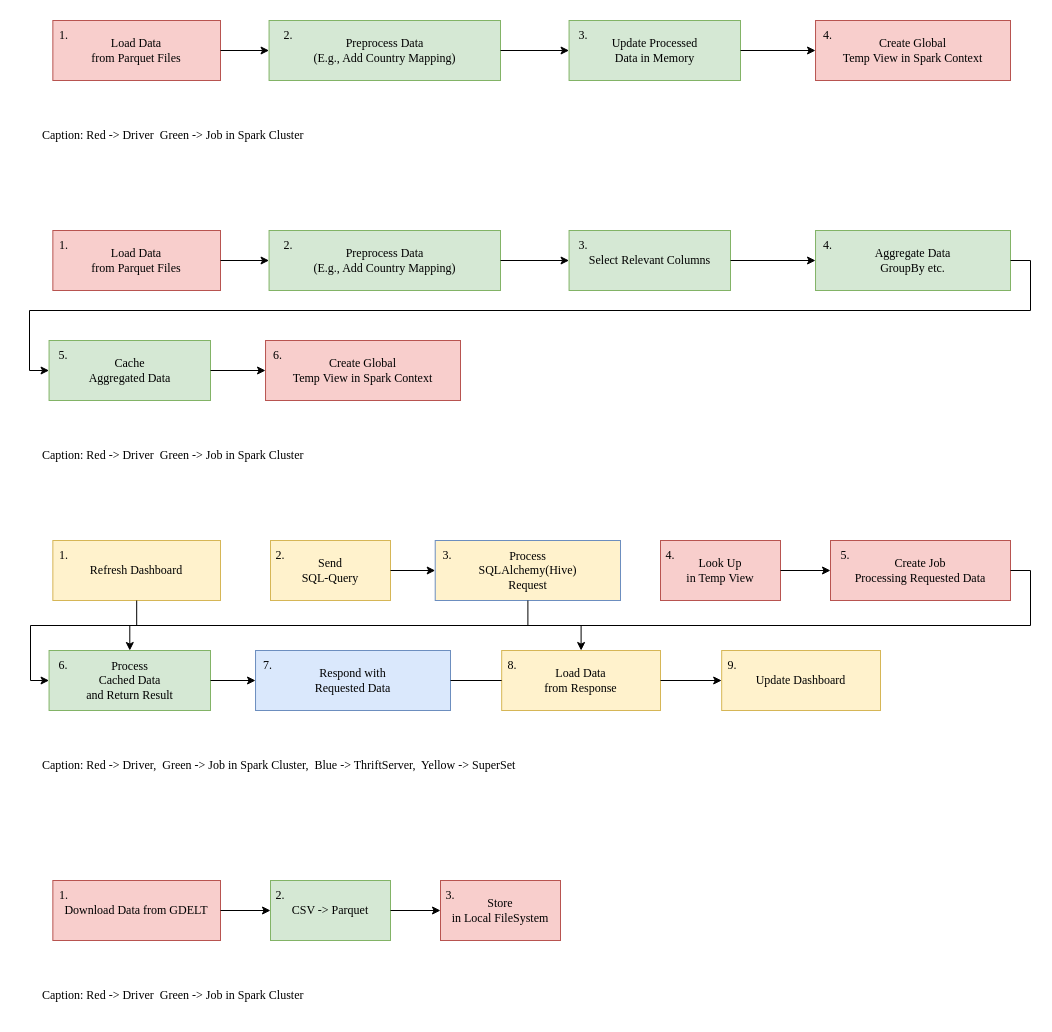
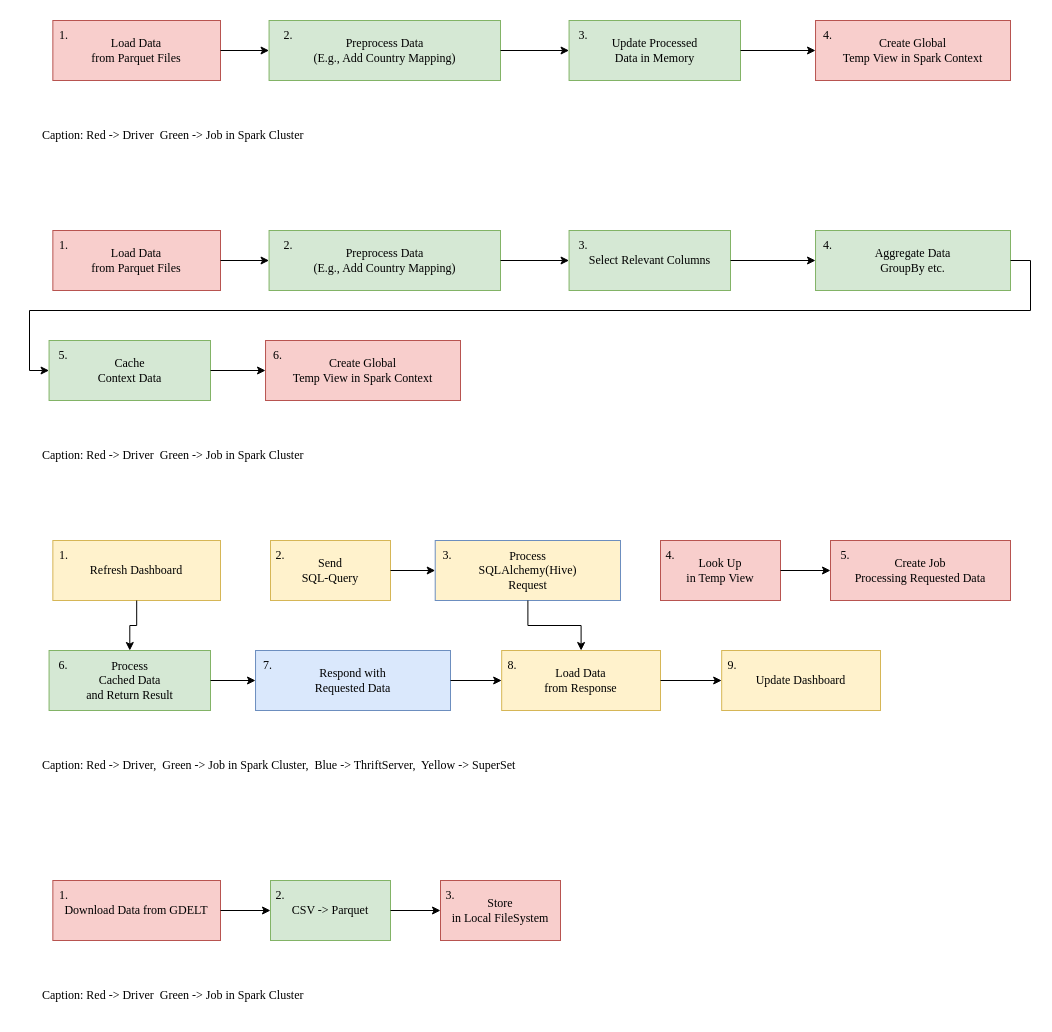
node "Cache Aggregated Data": label "Cache Aggregated Data" -> "Cache Context Data"
edge "Create Job Processing Requested Data" -> "Process Cached Data and Return Result": removed
edge "Respond with Requested Data" -- "Load Data from Response": arrowhead none -> classic
